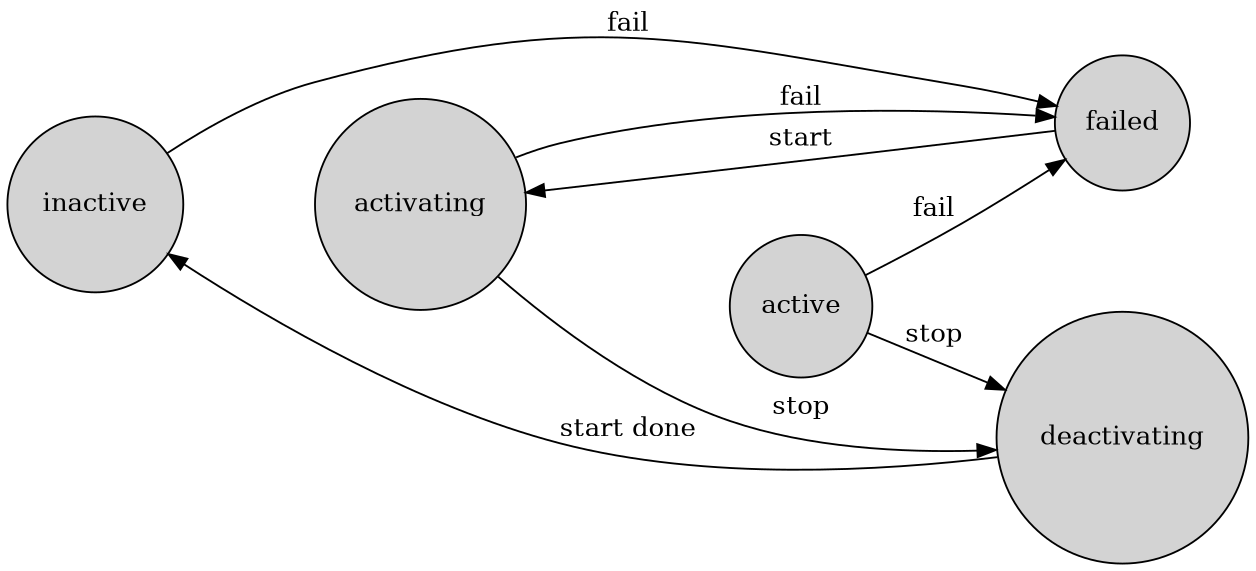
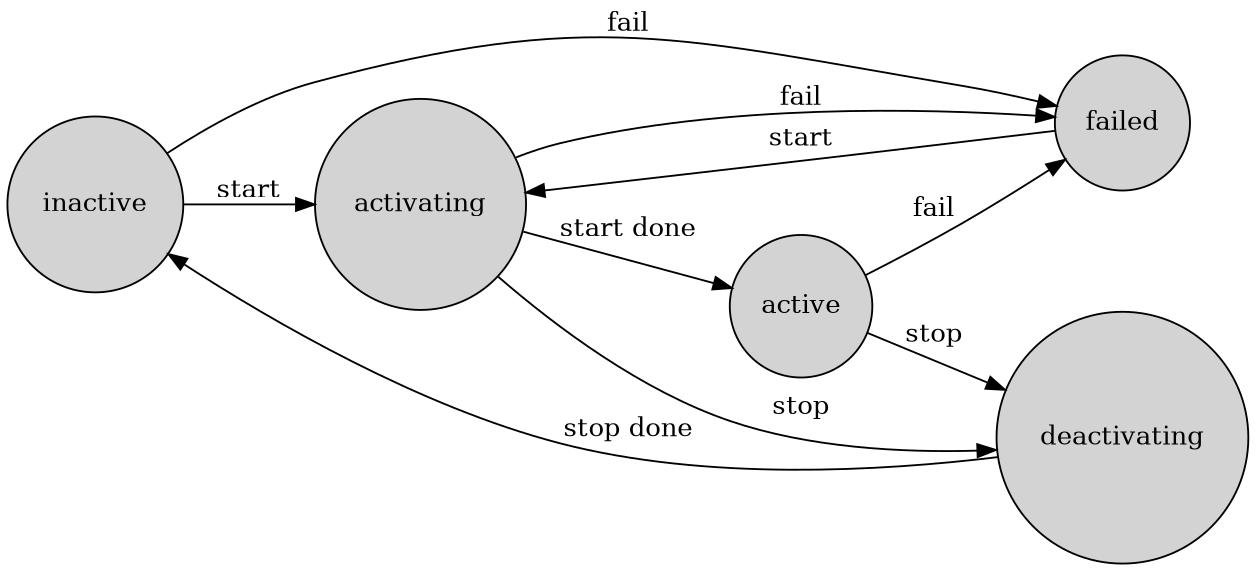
edge "inactive" -> "activating": added, label "start"
edge "activating" -> "active": added, label "start done"
edge "deactivating" -> "inactive": label "start done" -> "stop done"
